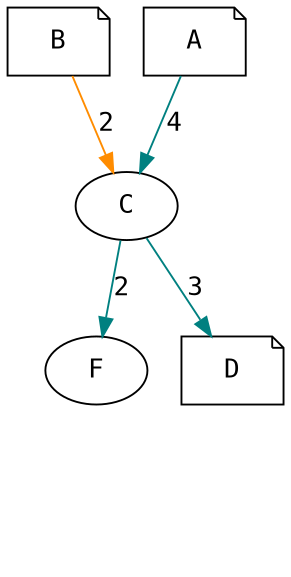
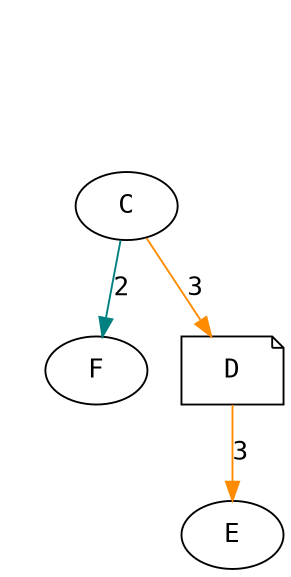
node "B": removed
node "A": removed
edge "C" -> "D": color teal -> darkorange
node "E": added
